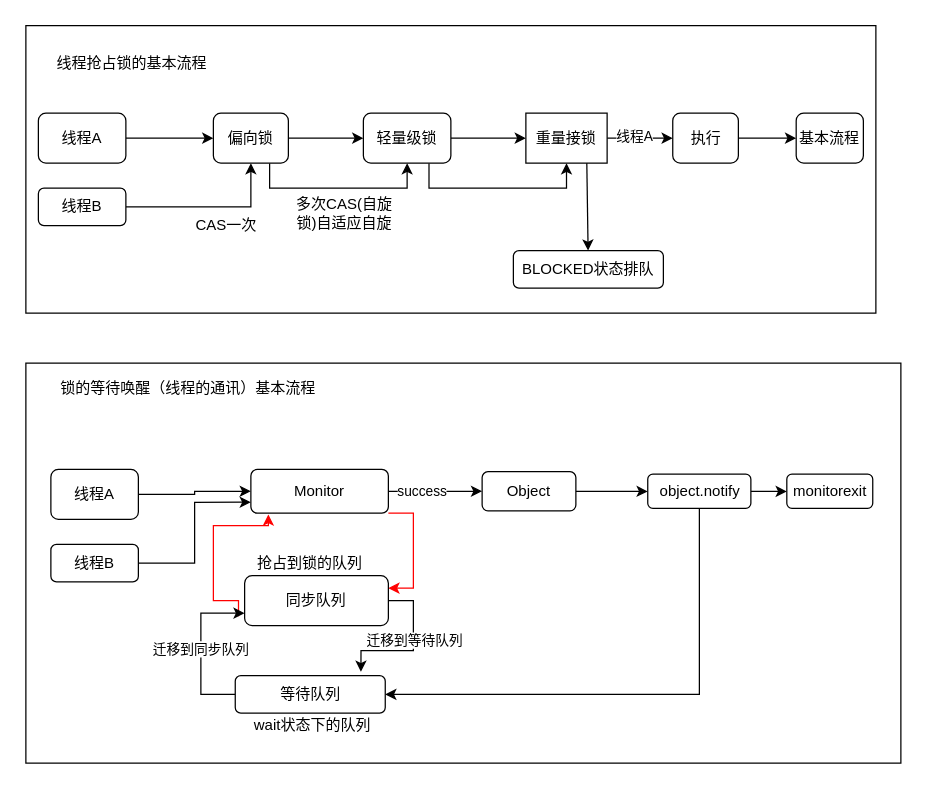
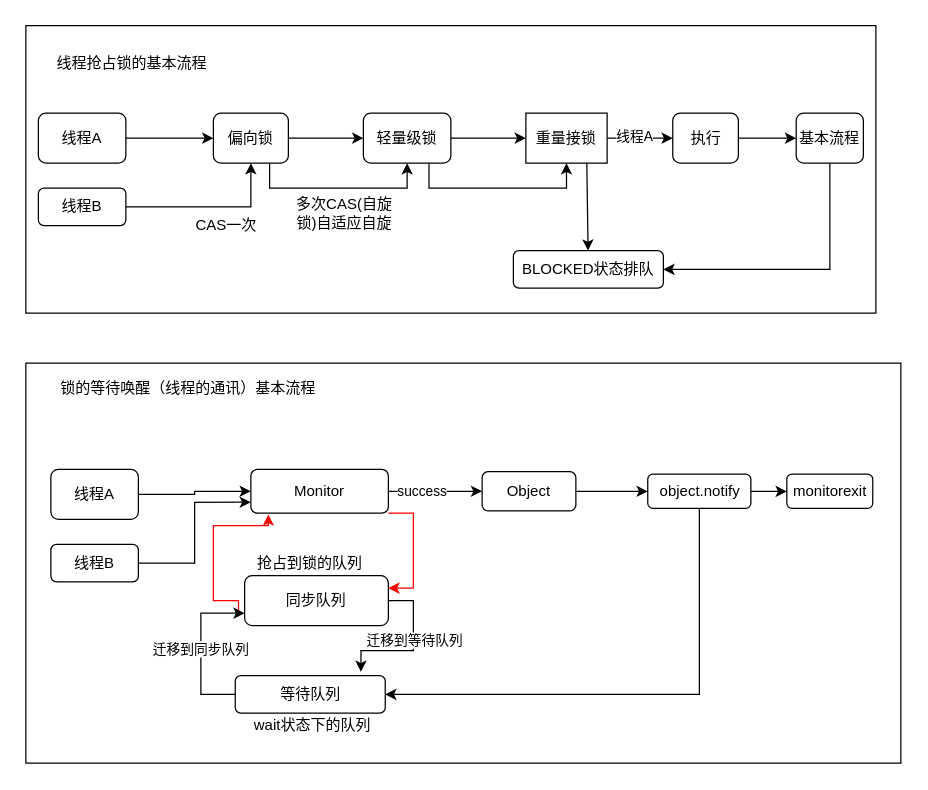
edge "基本流程" -> "BLOCKED状态排队": added
